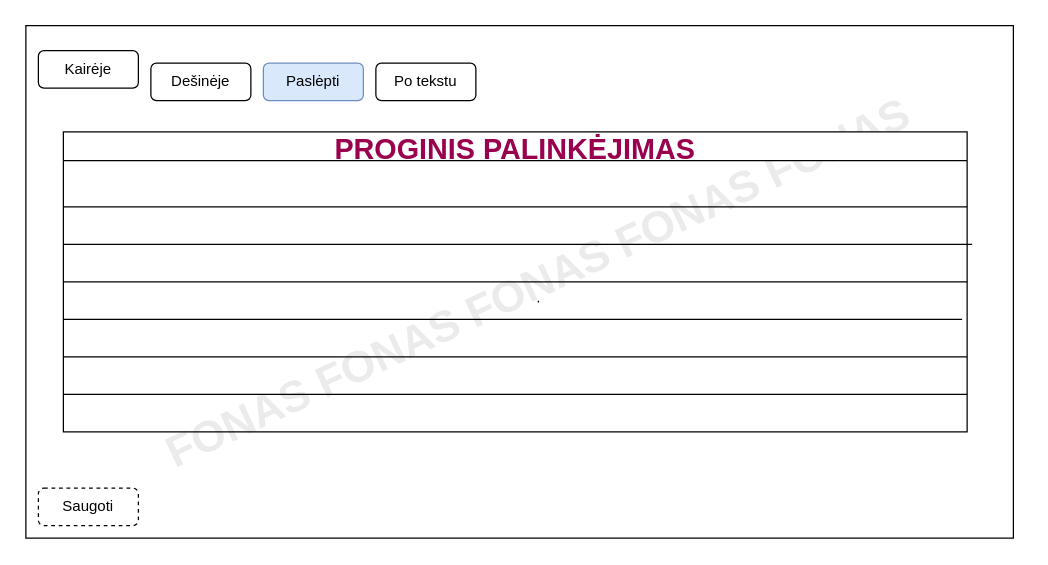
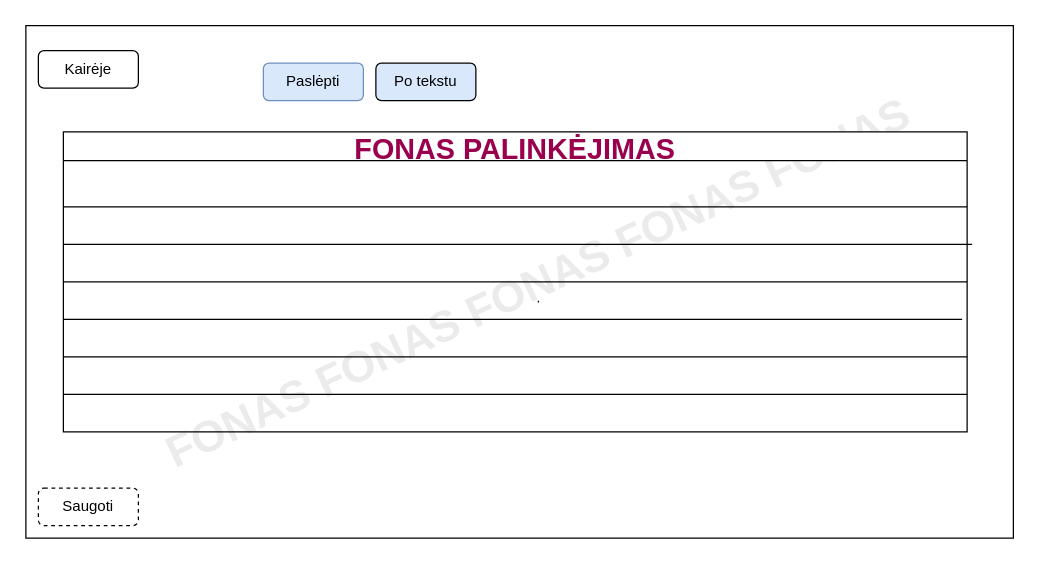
node "Dešinėje": removed
node "Po tekstu": fillcolor #ffffff -> #dae8fc
node "PROGINIS PALINKĖJIMAS": label "PROGINIS PALINKĖJIMAS" -> "FONAS PALINKĖJIMAS"
